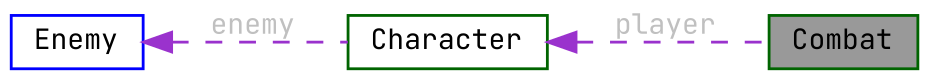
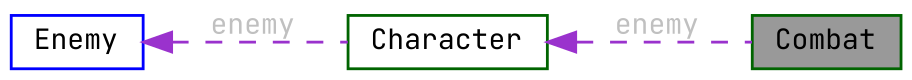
edge "Combat" -> "Character": label " player" -> " enemy"
